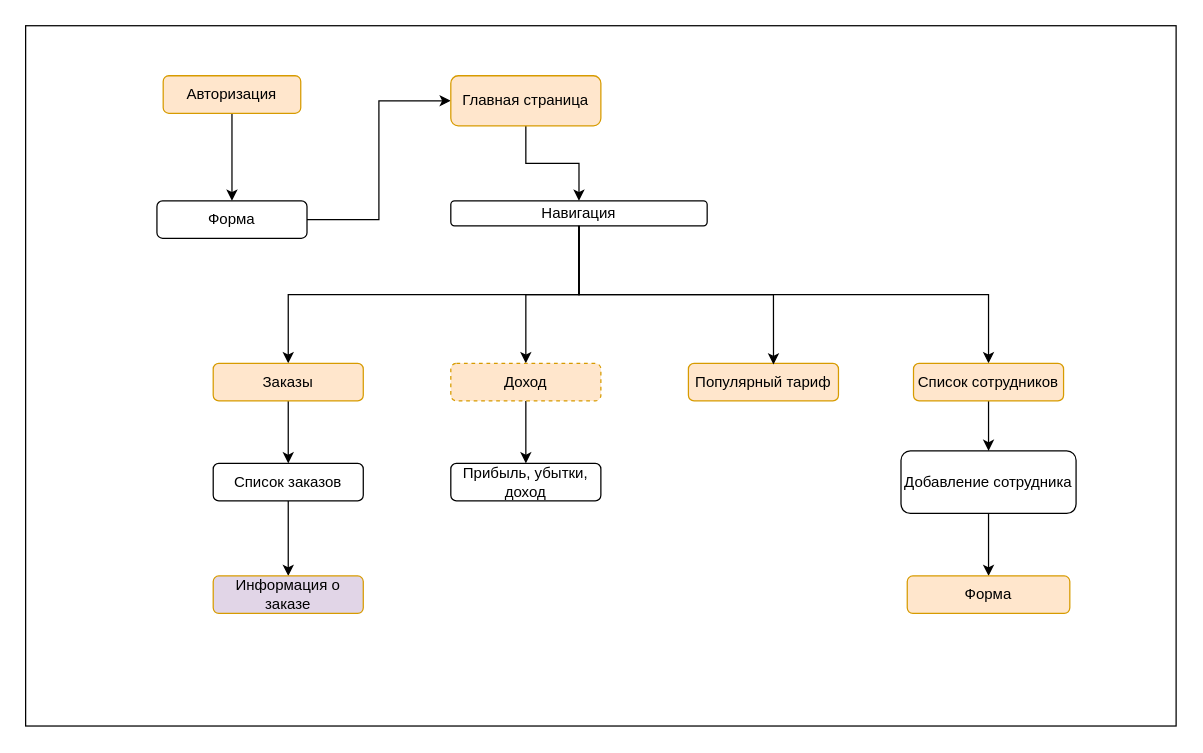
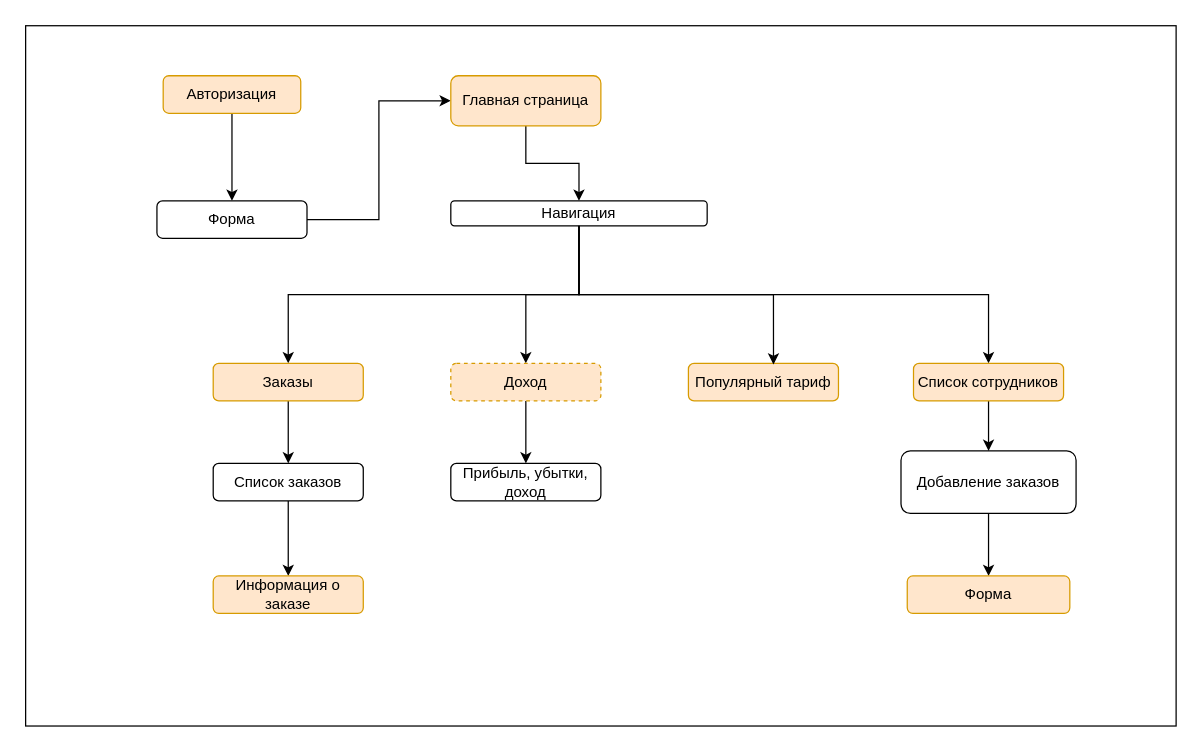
node "Добавление сотрудника": label "Добавление сотрудника" -> "Добавление заказов"
node "Информация о заказе": fillcolor #e1d5e7 -> #ffe6cc
